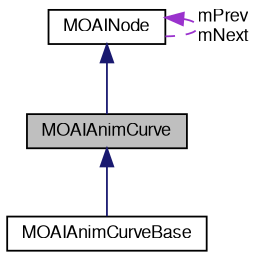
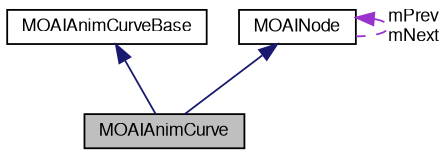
edge "MOAIAnimCurveBase" -> "MOAIAnimCurve": reversed
